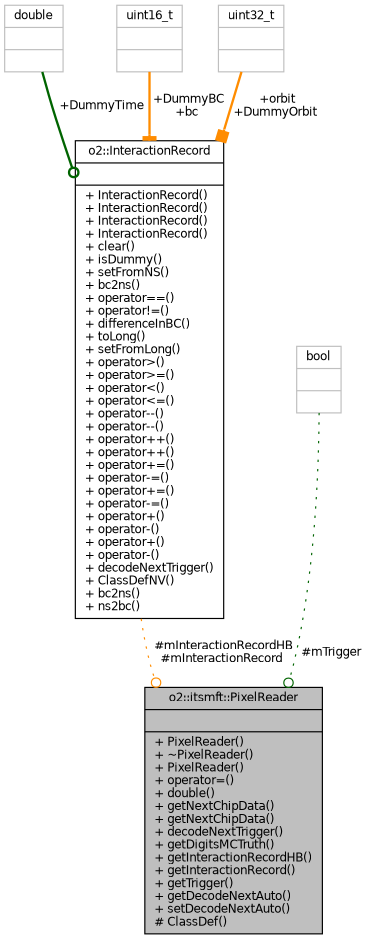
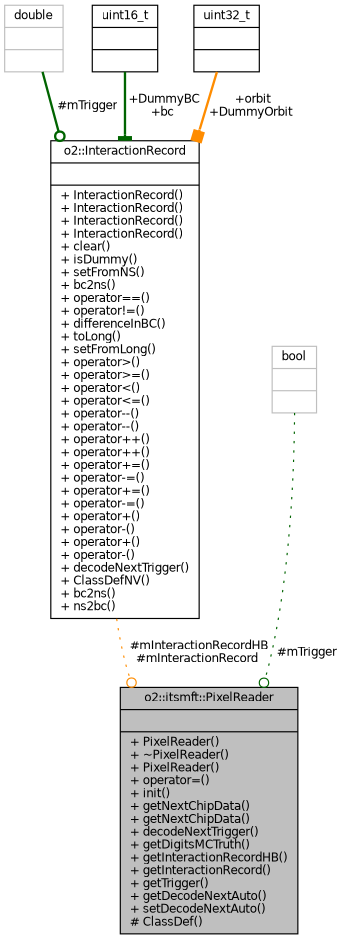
node "uint16_t": color grey75 -> black
node "uint32_t": color grey75 -> black
edge "uint16_t" -> "o2::InteractionRecord": color darkorange -> darkgreen
edge "double" -> "o2::InteractionRecord": label " +DummyTime" -> " #mTrigger"
node "o2::itsmft::PixelReader": text "+ double()" -> "+ init()"
